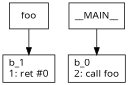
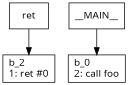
node "foo": label "foo" -> "ret"
node "b_1 1: ret #0": label "b_1 1: ret #0" -> "b_2 1: ret #0"
